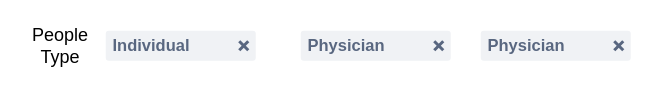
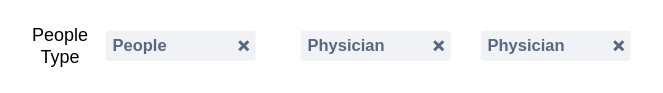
node "Individual": label "Individual" -> "People"
